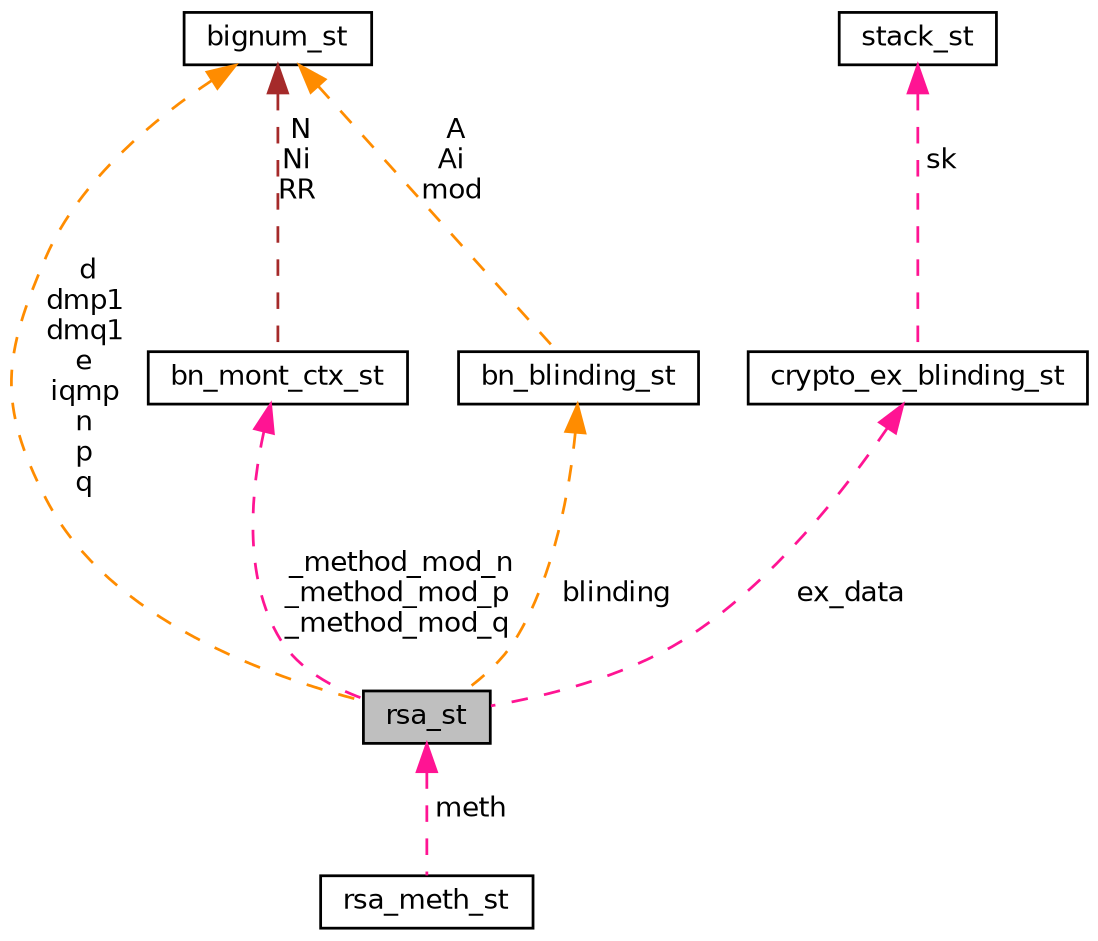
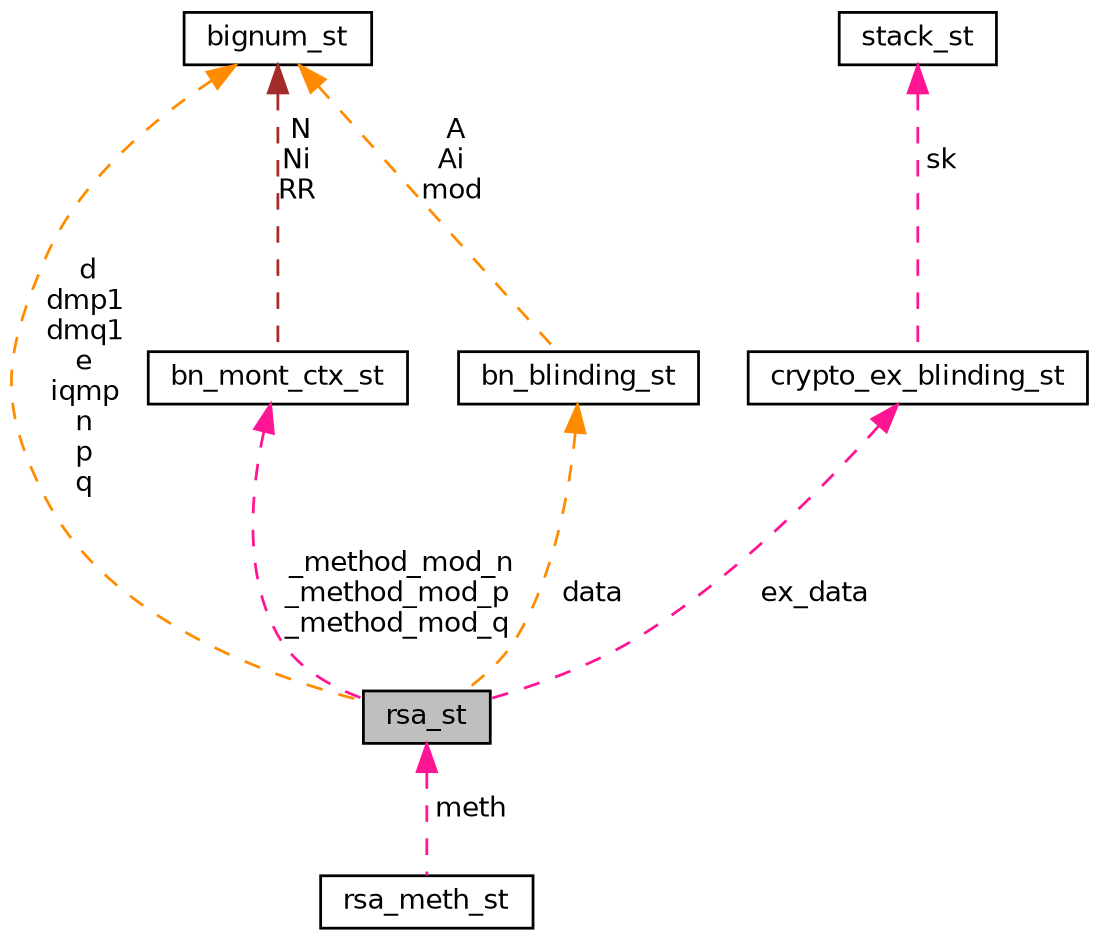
edge "rsa_st" -> "bn_blinding_st": label " blinding" -> " data"
